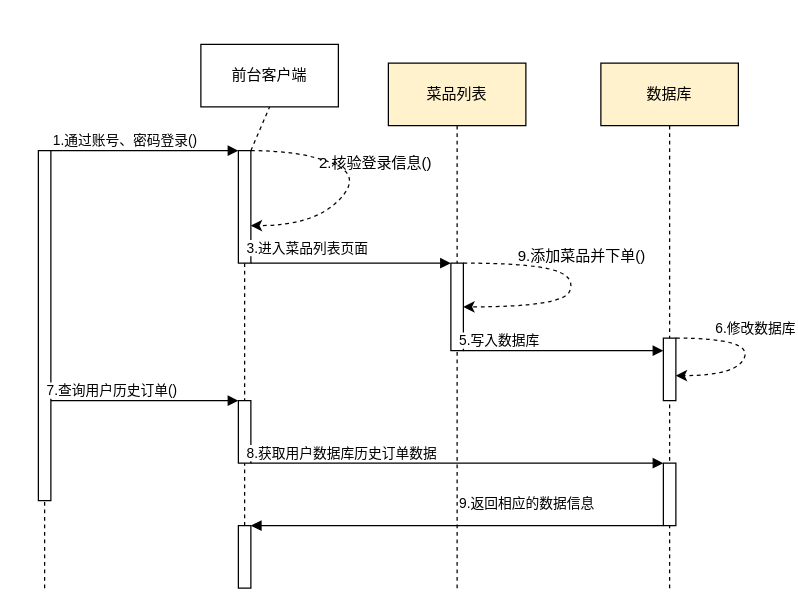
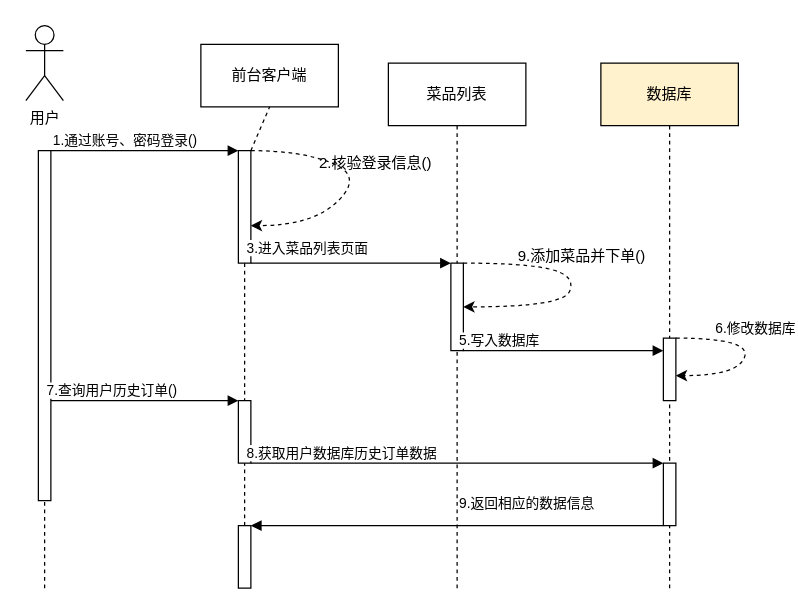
node "用户": added
node "菜品列表": fillcolor #fff2cc -> #ffffff
